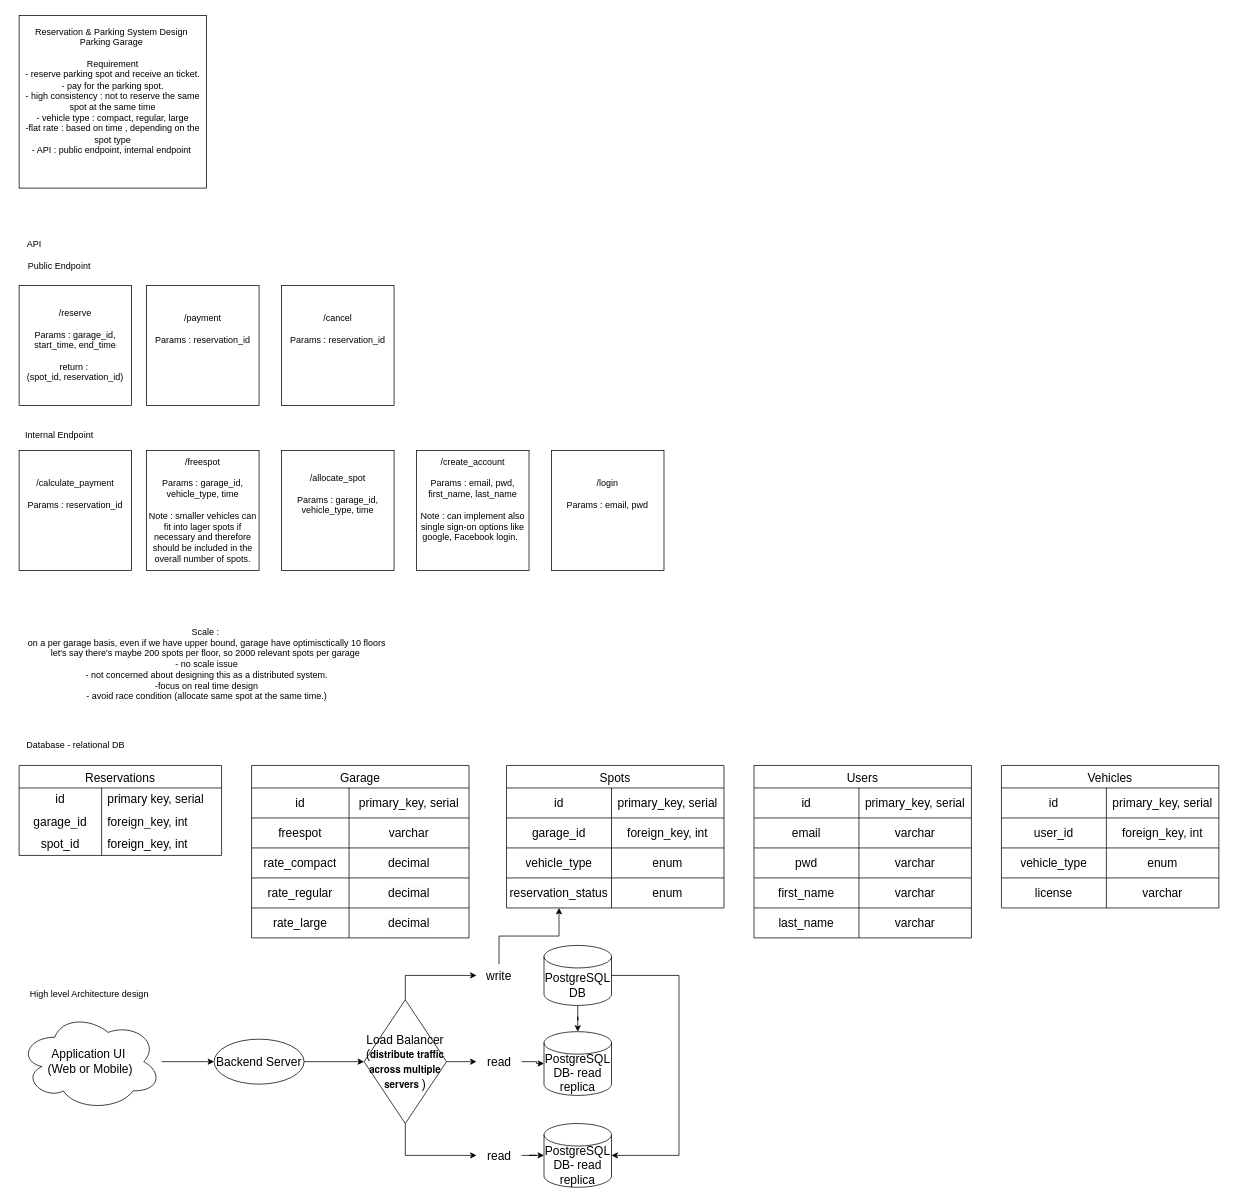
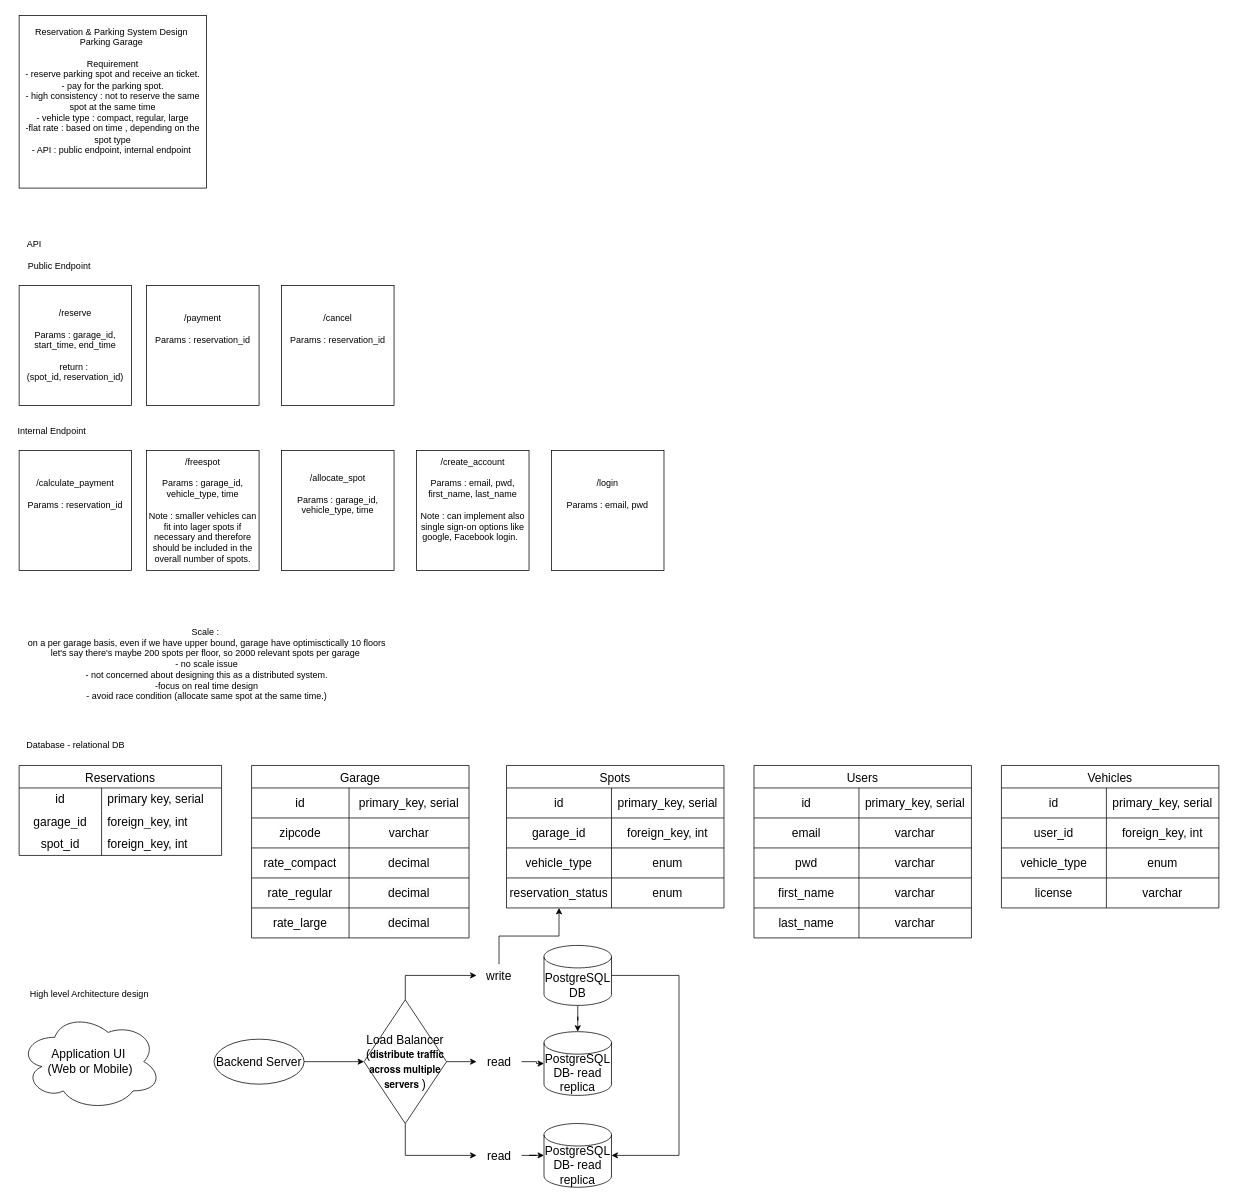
node "Internal Endpoint": moved (60, 435) -> (53, 432)
node "freespot": label "freespot" -> "zipcode"
edge "Application UI (Web or Mobile)" -> "Backend Server": removed
